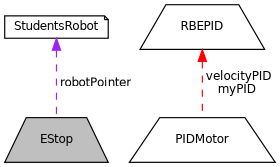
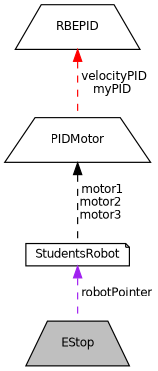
edge "StudentsRobot" -> "PIDMotor": added, label "motor1 motor2 motor3"
